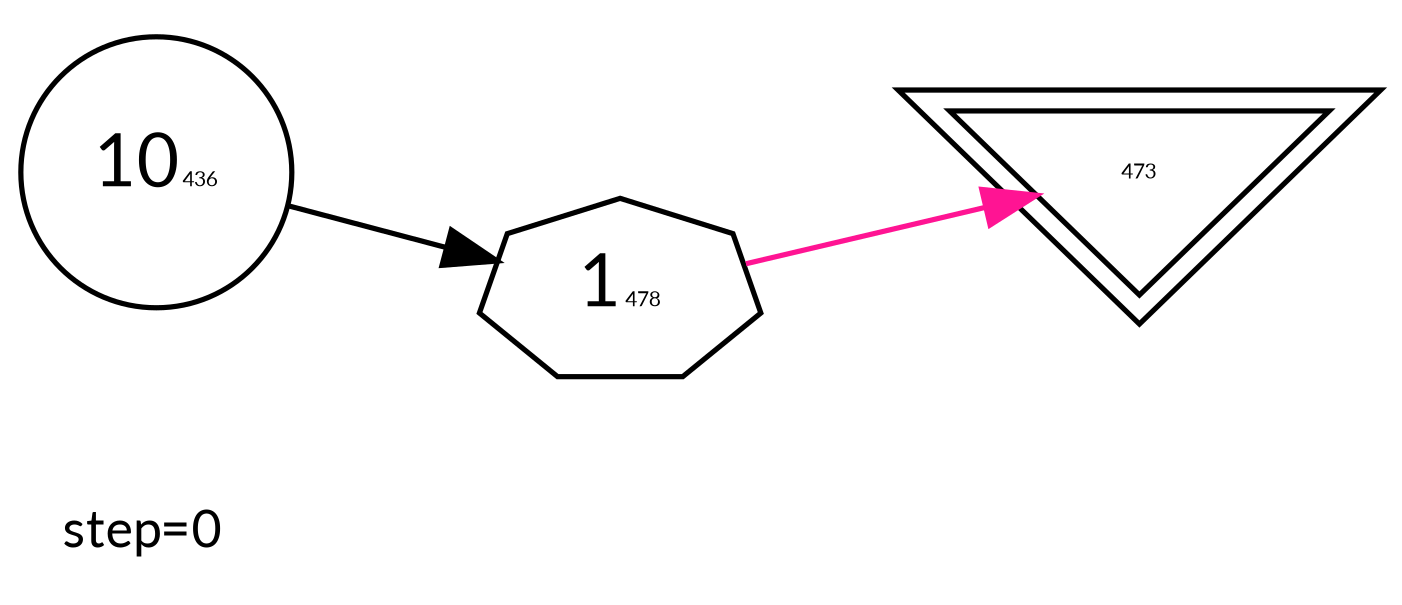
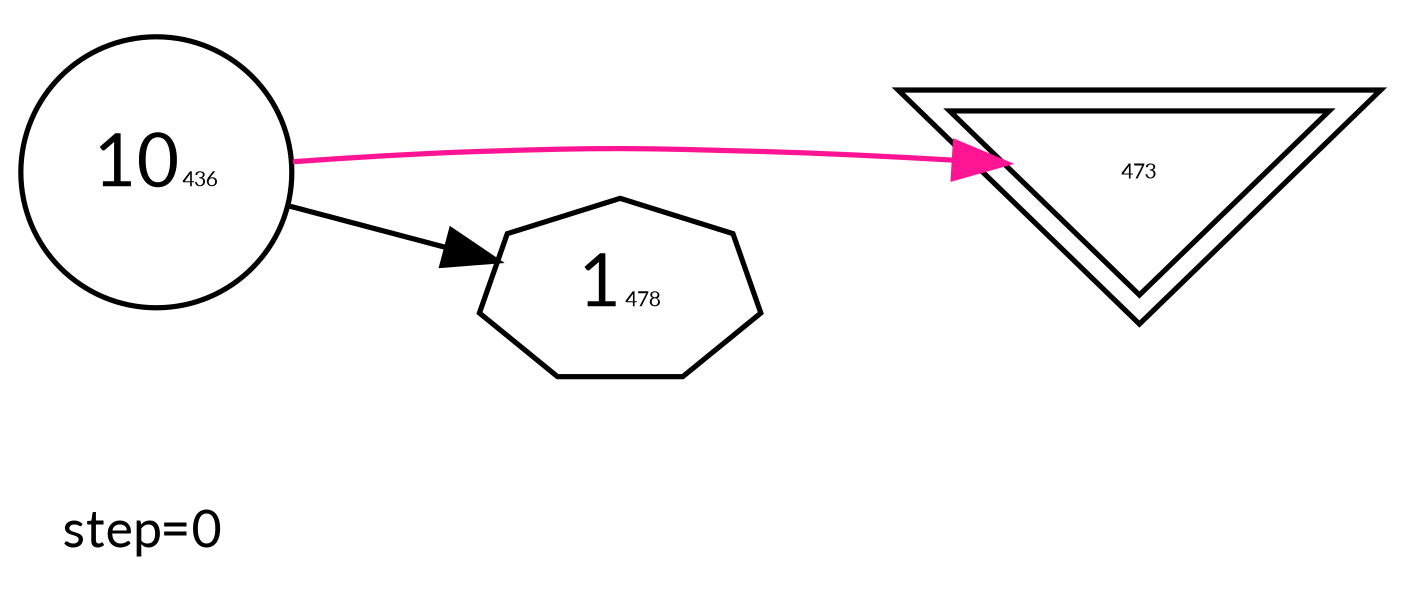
edge "1" -> "473": now "10" -> "473"
